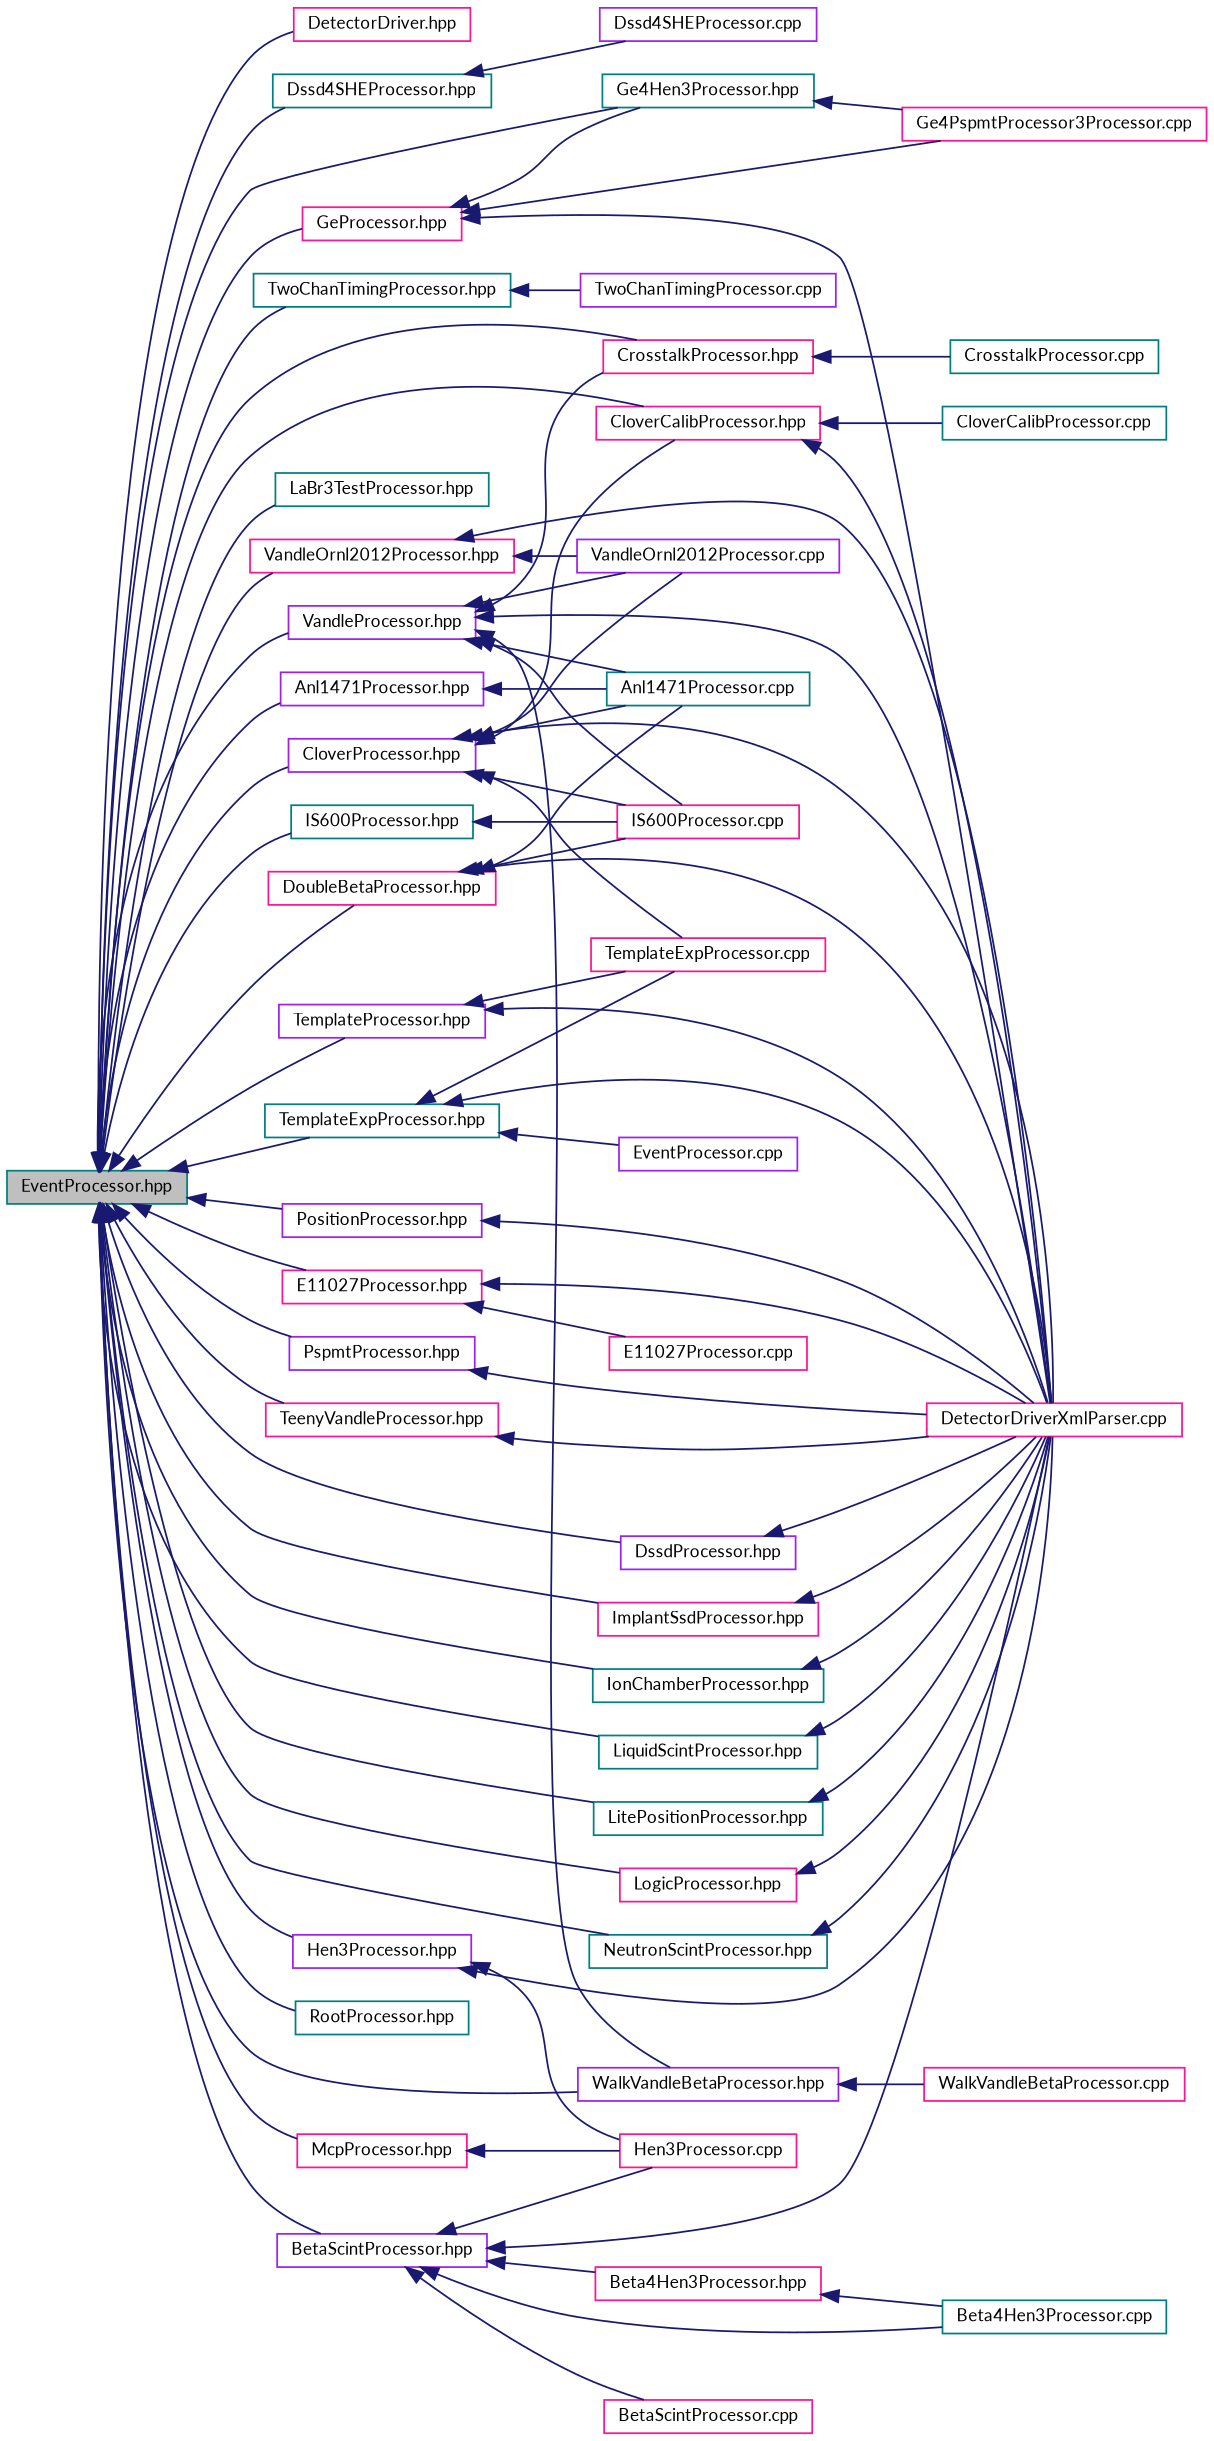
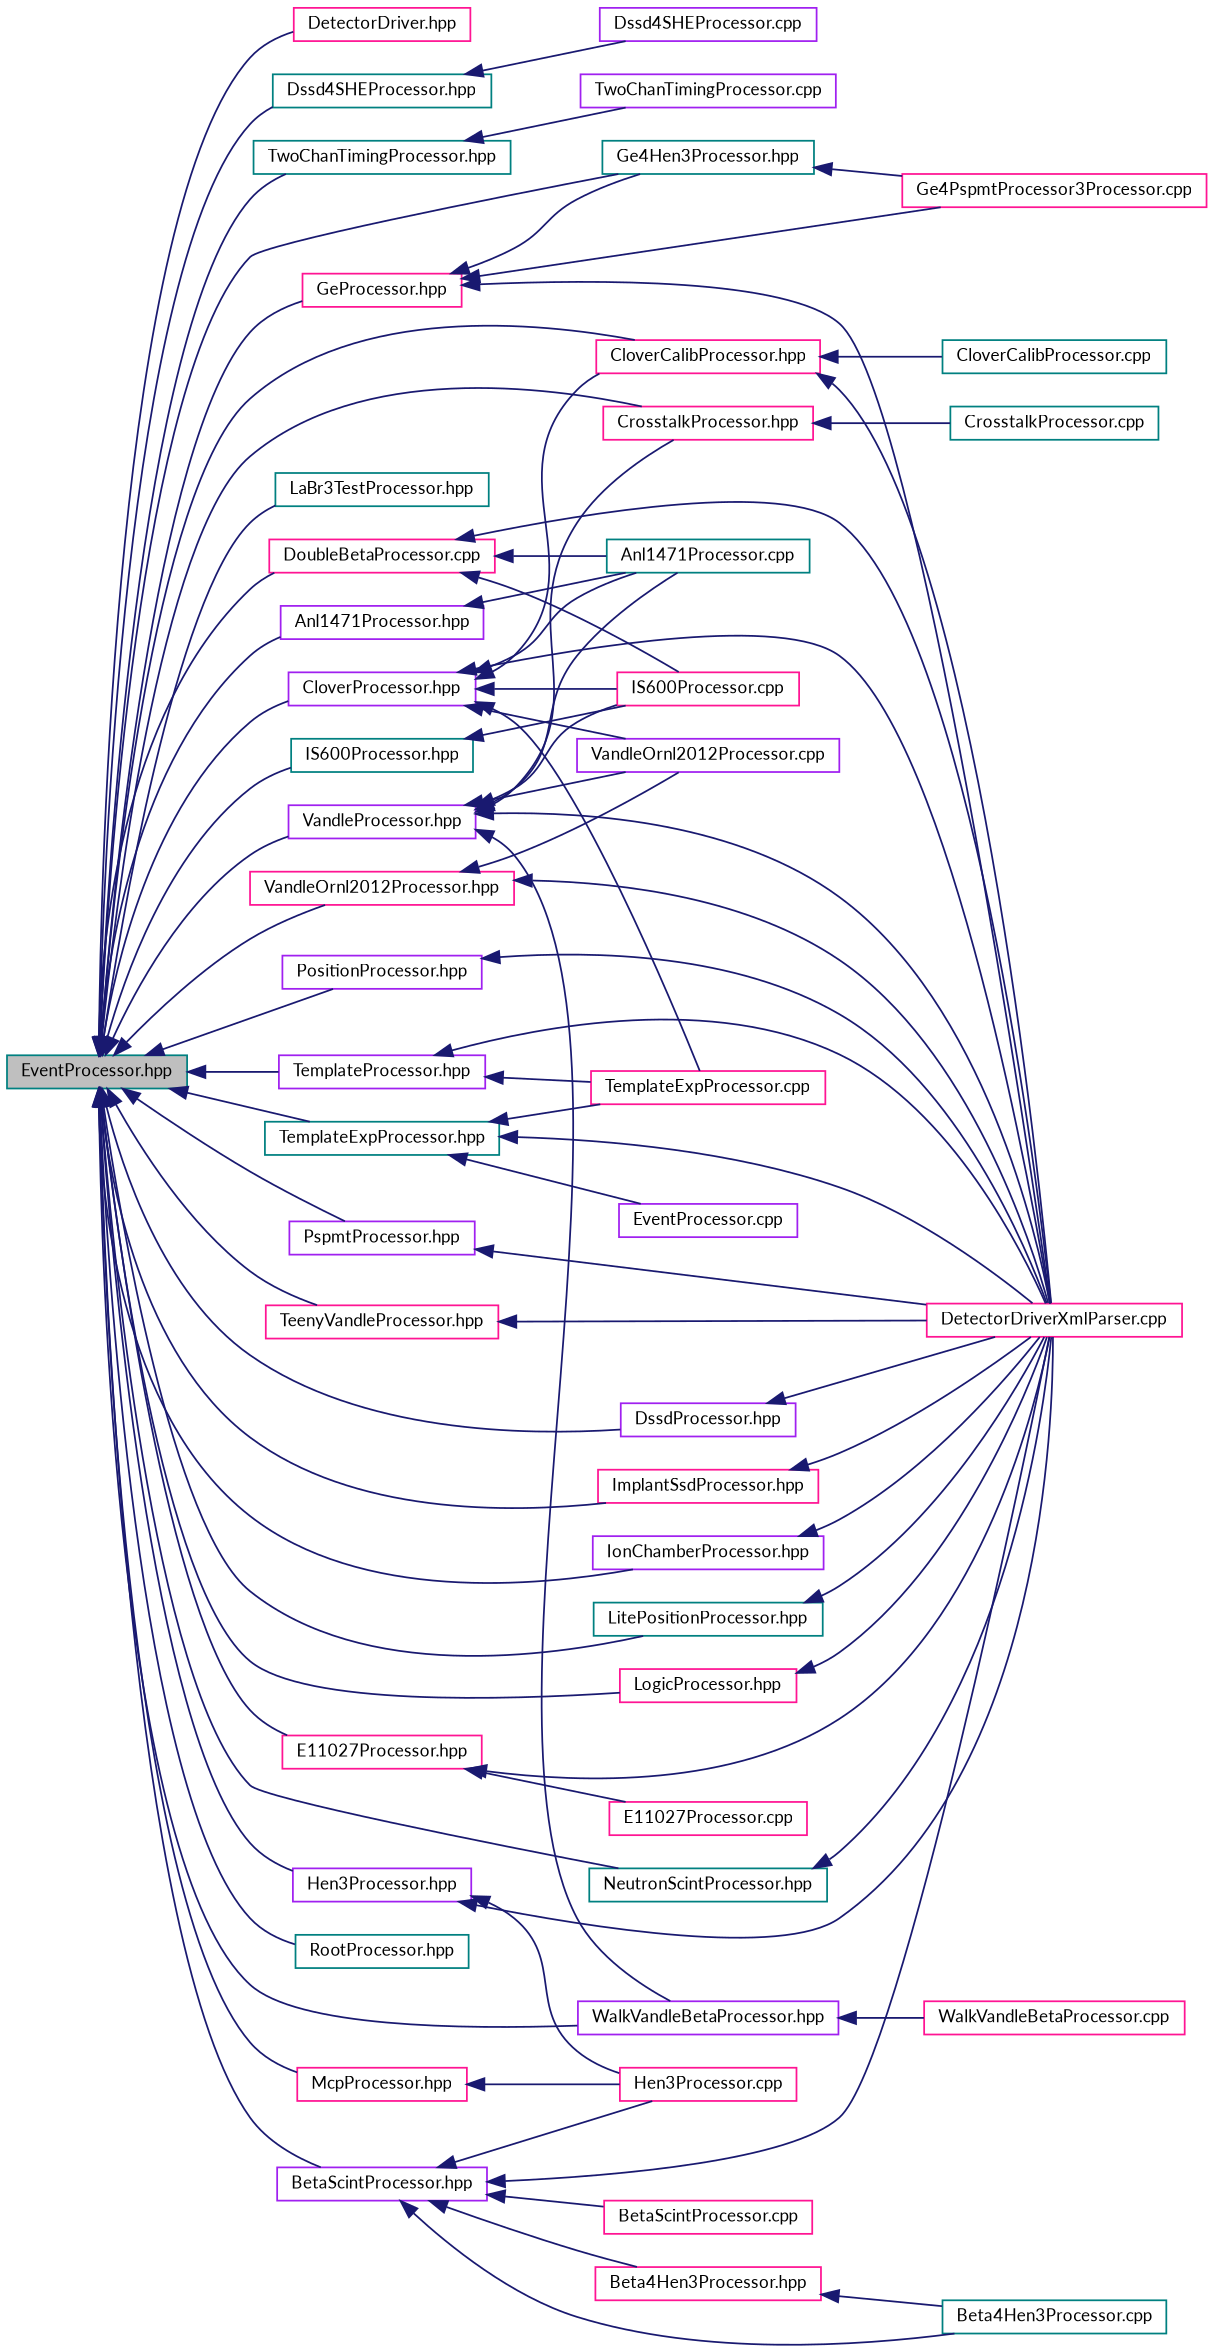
node "DoubleBetaProcessor.hpp": label "DoubleBetaProcessor.hpp" -> "DoubleBetaProcessor.cpp"
node "IonChamberProcessor.hpp": color teal -> purple
node "LiquidScintProcessor.hpp": removed
